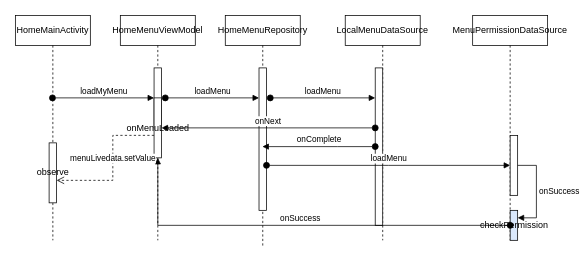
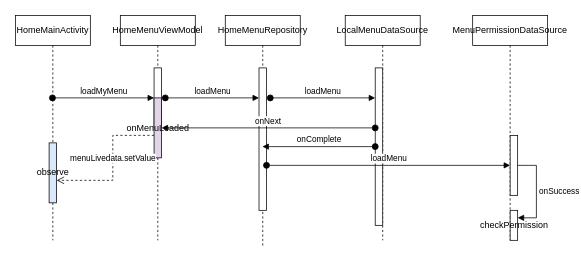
node "onMenuLoaded": fillcolor #ffffff -> #e1d5e7
node "observe": fillcolor #ffffff -> #dae8fc
edge "onMenuLoaded" -- "checkPermission": removed, label "onSuccess"
node "checkPermission": fillcolor #dae8fc -> #ffffff
